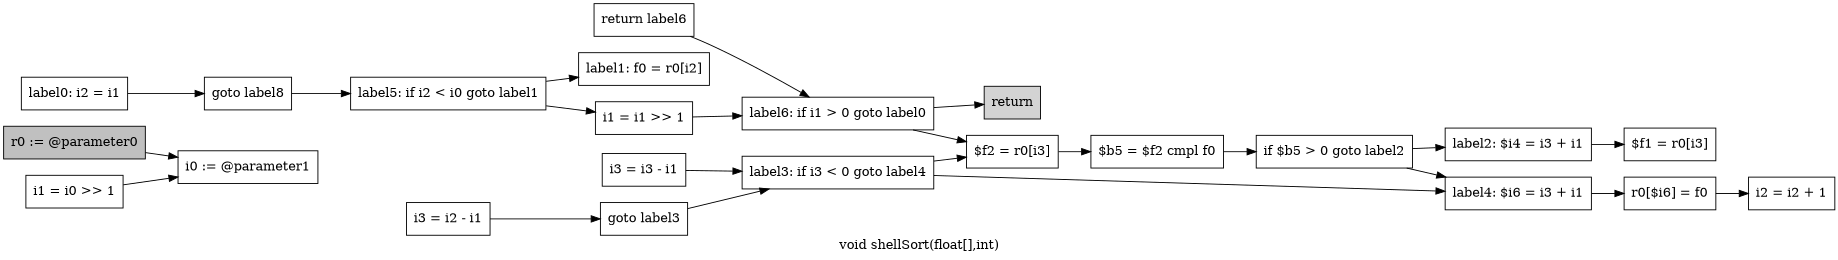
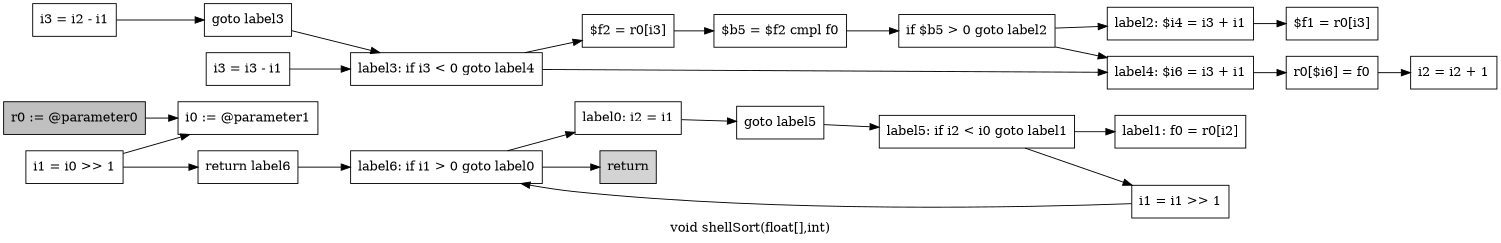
node "goto label8": label "goto label8" -> "goto label5"
edge "label6: if i1 > 0 goto label0" -> "$f2 = r0[i3]": now "label6: if i1 > 0 goto label0" -> "label0: i2 = i1"
edge "i1 = i0 >> 1" -> "return label6": added
